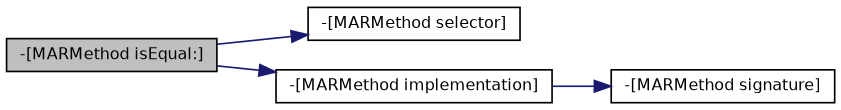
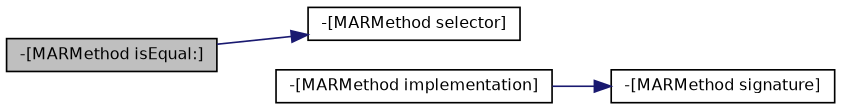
edge "-[MARMethod isEqual:]" -> "-[MARMethod implementation]": removed
